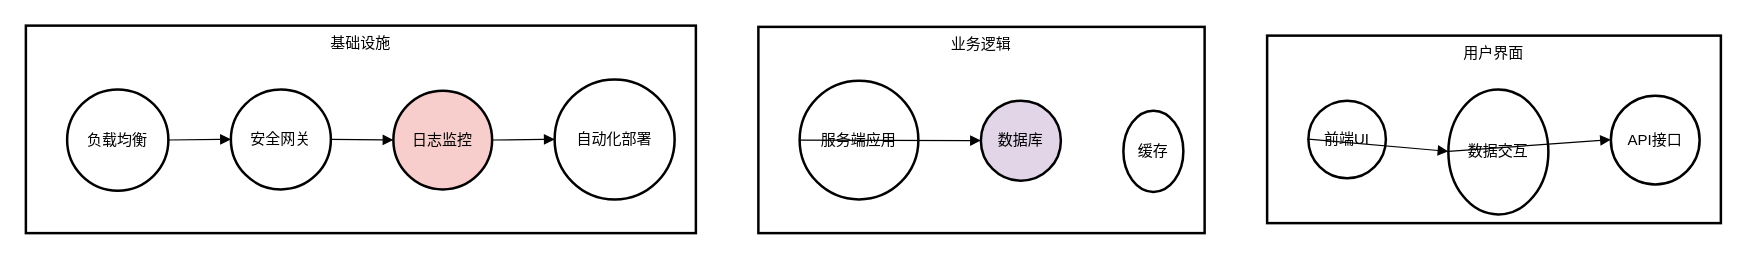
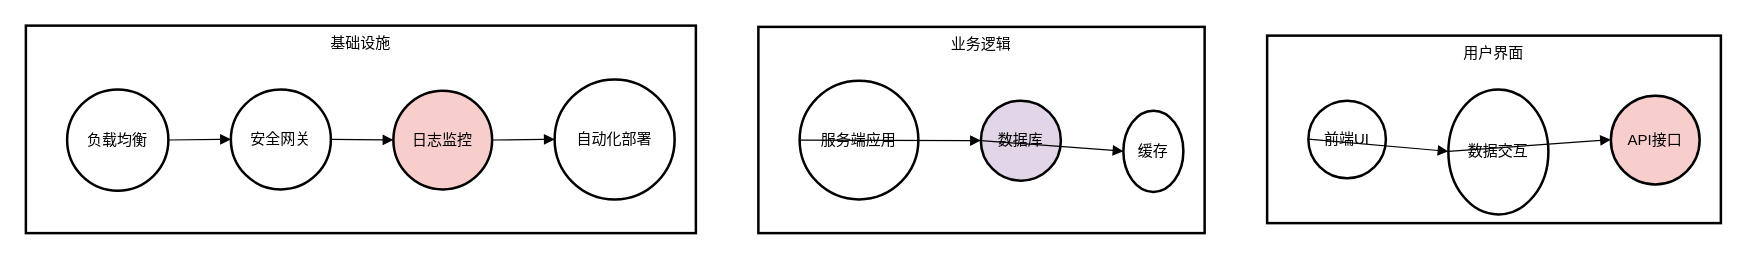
node "API接口": fillcolor #ffffff -> #f8cecc
edge "数据库" -> "缓存": added
